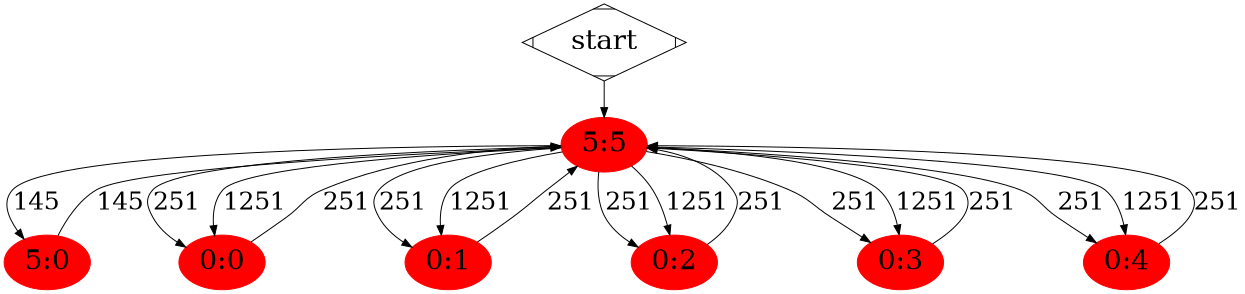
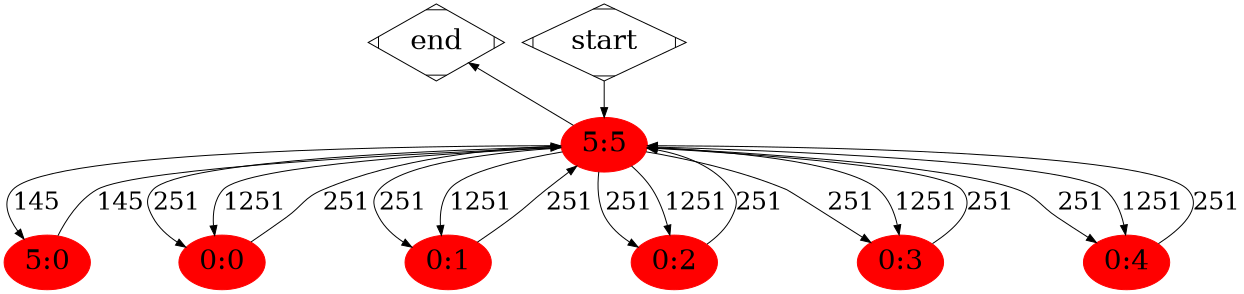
node "end": added
